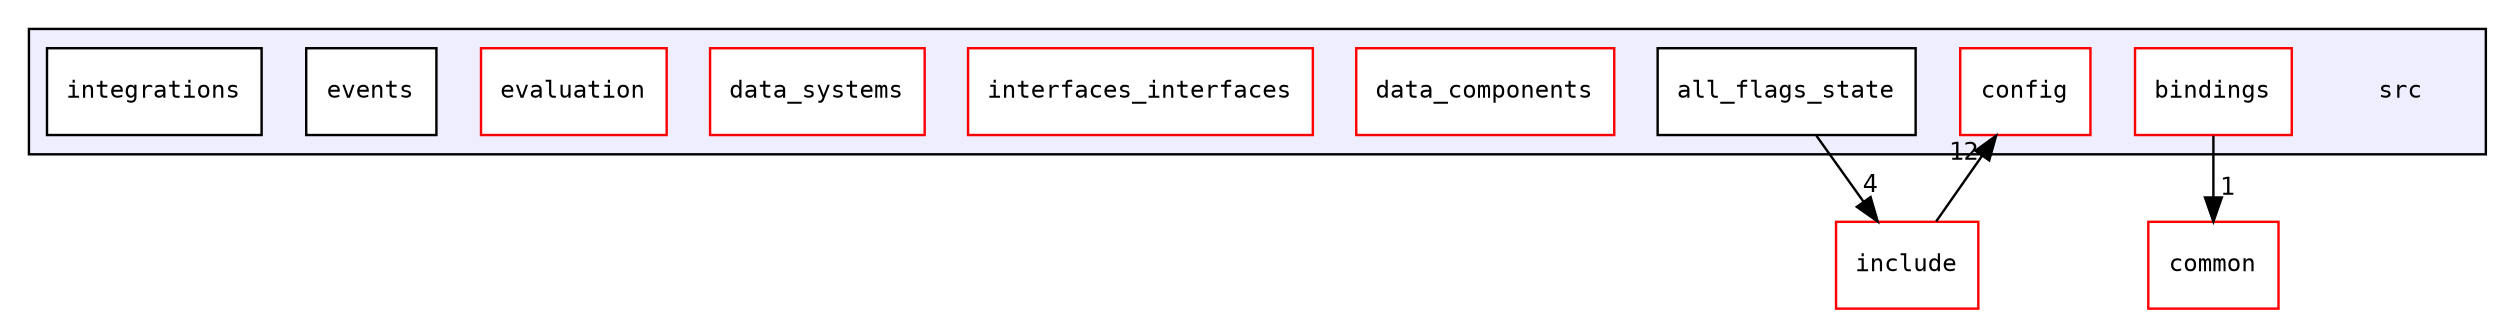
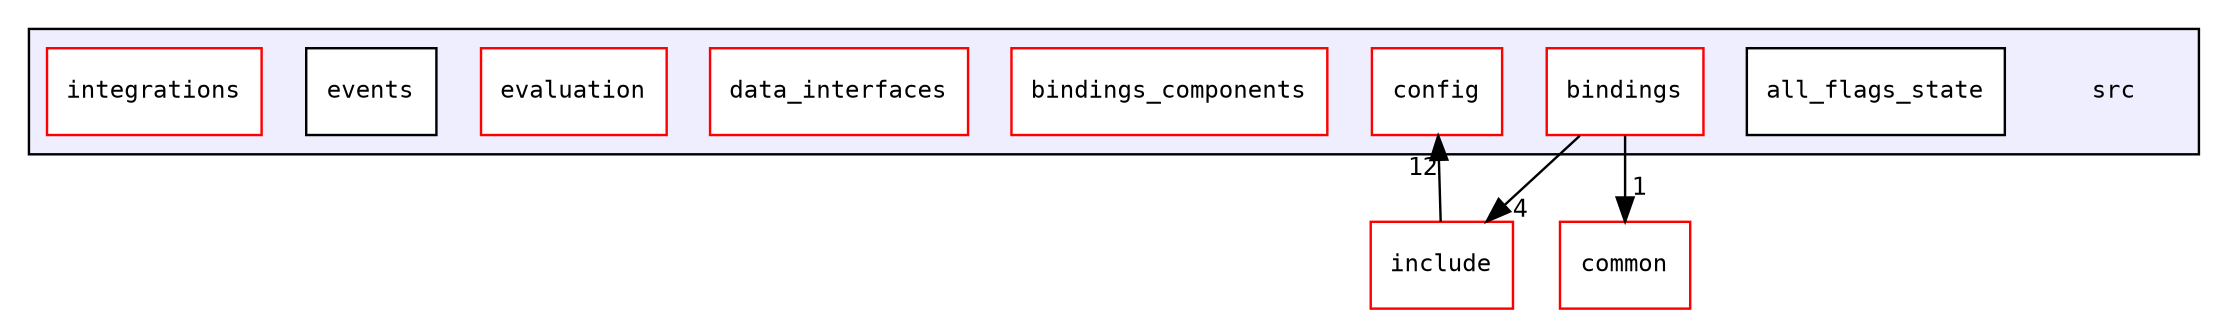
node "integrations": color black -> red
node "data_systems": removed
node "interfaces_interfaces": label "interfaces_interfaces" -> "data_interfaces"
node "data_components": label "data_components" -> "bindings_components"
edge "all_flags_state" -> "include": now "bindings" -> "include"
